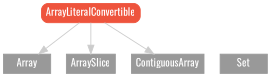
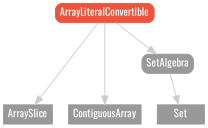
node "Array": removed
node "SetAlgebra": added
